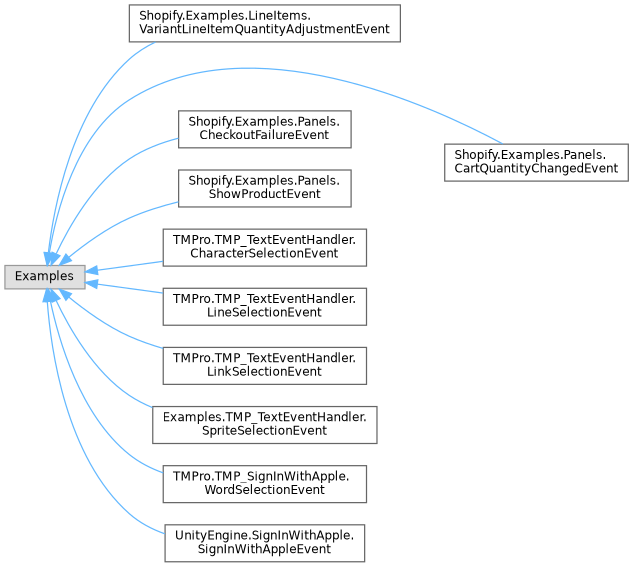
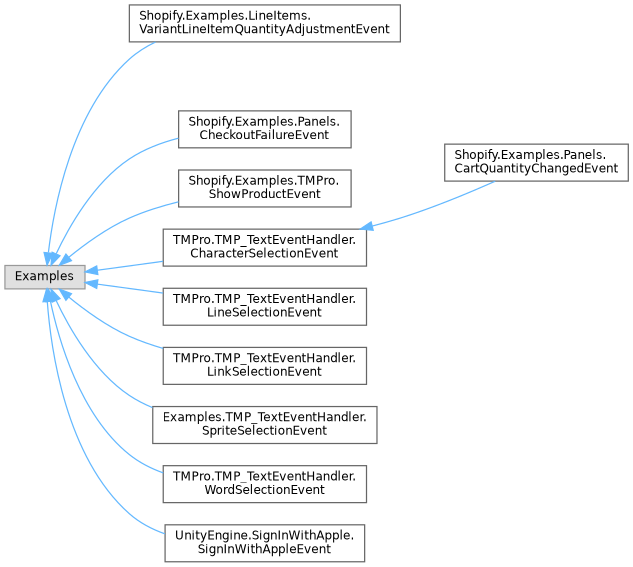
edge "Shopify.Examples.Panels. CartQuantityChangedEvent" -> "Examples": now "Shopify.Examples.Panels. CartQuantityChangedEvent" -> "TMPro.TMP_TextEventHandler. CharacterSelectionEvent"
node "Shopify.Examples.Panels. ShowProductEvent": label "Shopify.Examples.Panels. ShowProductEvent" -> "Shopify.Examples.TMPro. ShowProductEvent"
node "TMPro.TMP_SignInWithApple. WordSelectionEvent": label "TMPro.TMP_SignInWithApple. WordSelectionEvent" -> "TMPro.TMP_TextEventHandler. WordSelectionEvent"
